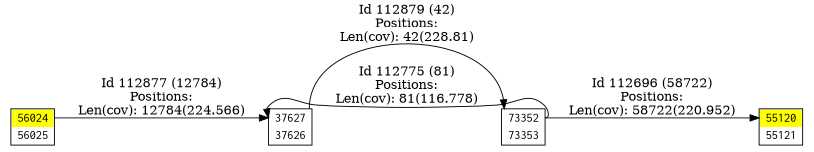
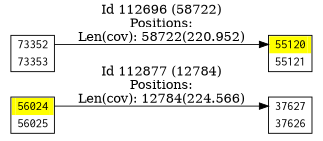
edge "37627" -> "73352": removed, label "Id 112879 (42) Positions: Len(cov): 42(228.81)"
edge "73352" -> "37627": removed, label "Id 112775 (81) Positions: Len(cov): 81(116.778)"
